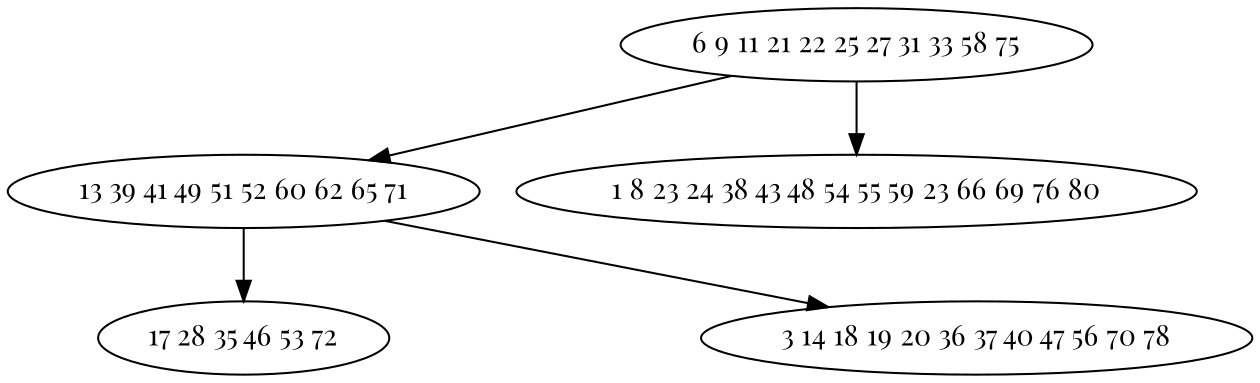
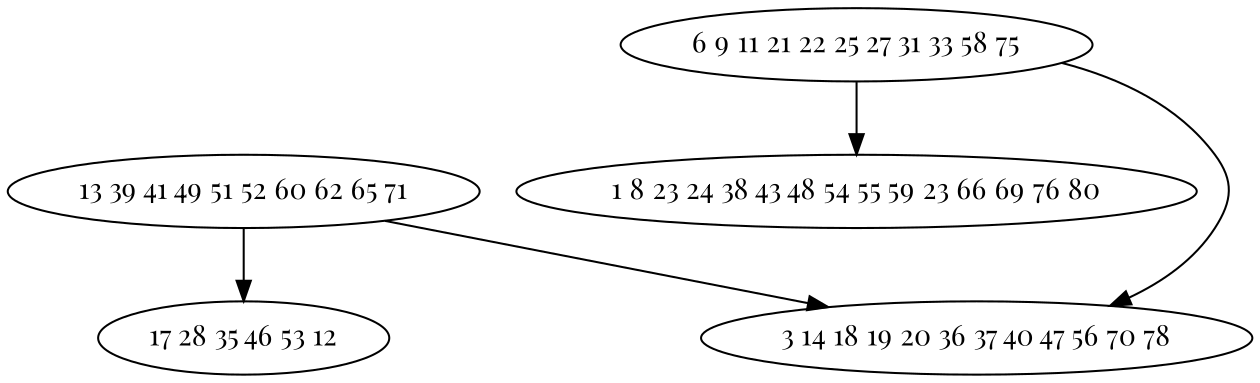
edge "6 9 11 21 22 25 27 31 33 58 75" -> "13 39 41 49 51 52 60 62 65 71": now "6 9 11 21 22 25 27 31 33 58 75" -> "3 14 18 19 20 36 37 40 47 56 70 78"
node "17 28 35 46 53 72": label "17 28 35 46 53 72" -> "17 28 35 46 53 12"
